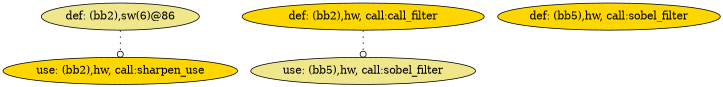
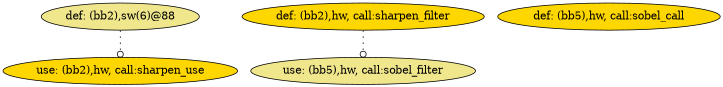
node "def: (bb2),sw(6)@86": label "def: (bb2),sw(6)@86" -> "def: (bb2),sw(6)@88"
node "def: (bb2),hw, call:call_filter": label "def: (bb2),hw, call:call_filter" -> "def: (bb2),hw, call:sharpen_filter"
node "def: (bb5),hw, call:sobel_filter": label "def: (bb5),hw, call:sobel_filter" -> "def: (bb5),hw, call:sobel_call"
